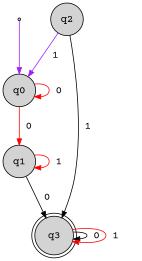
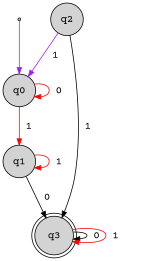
edge "q0" -> "q1": label " 0 " -> " 1 "
